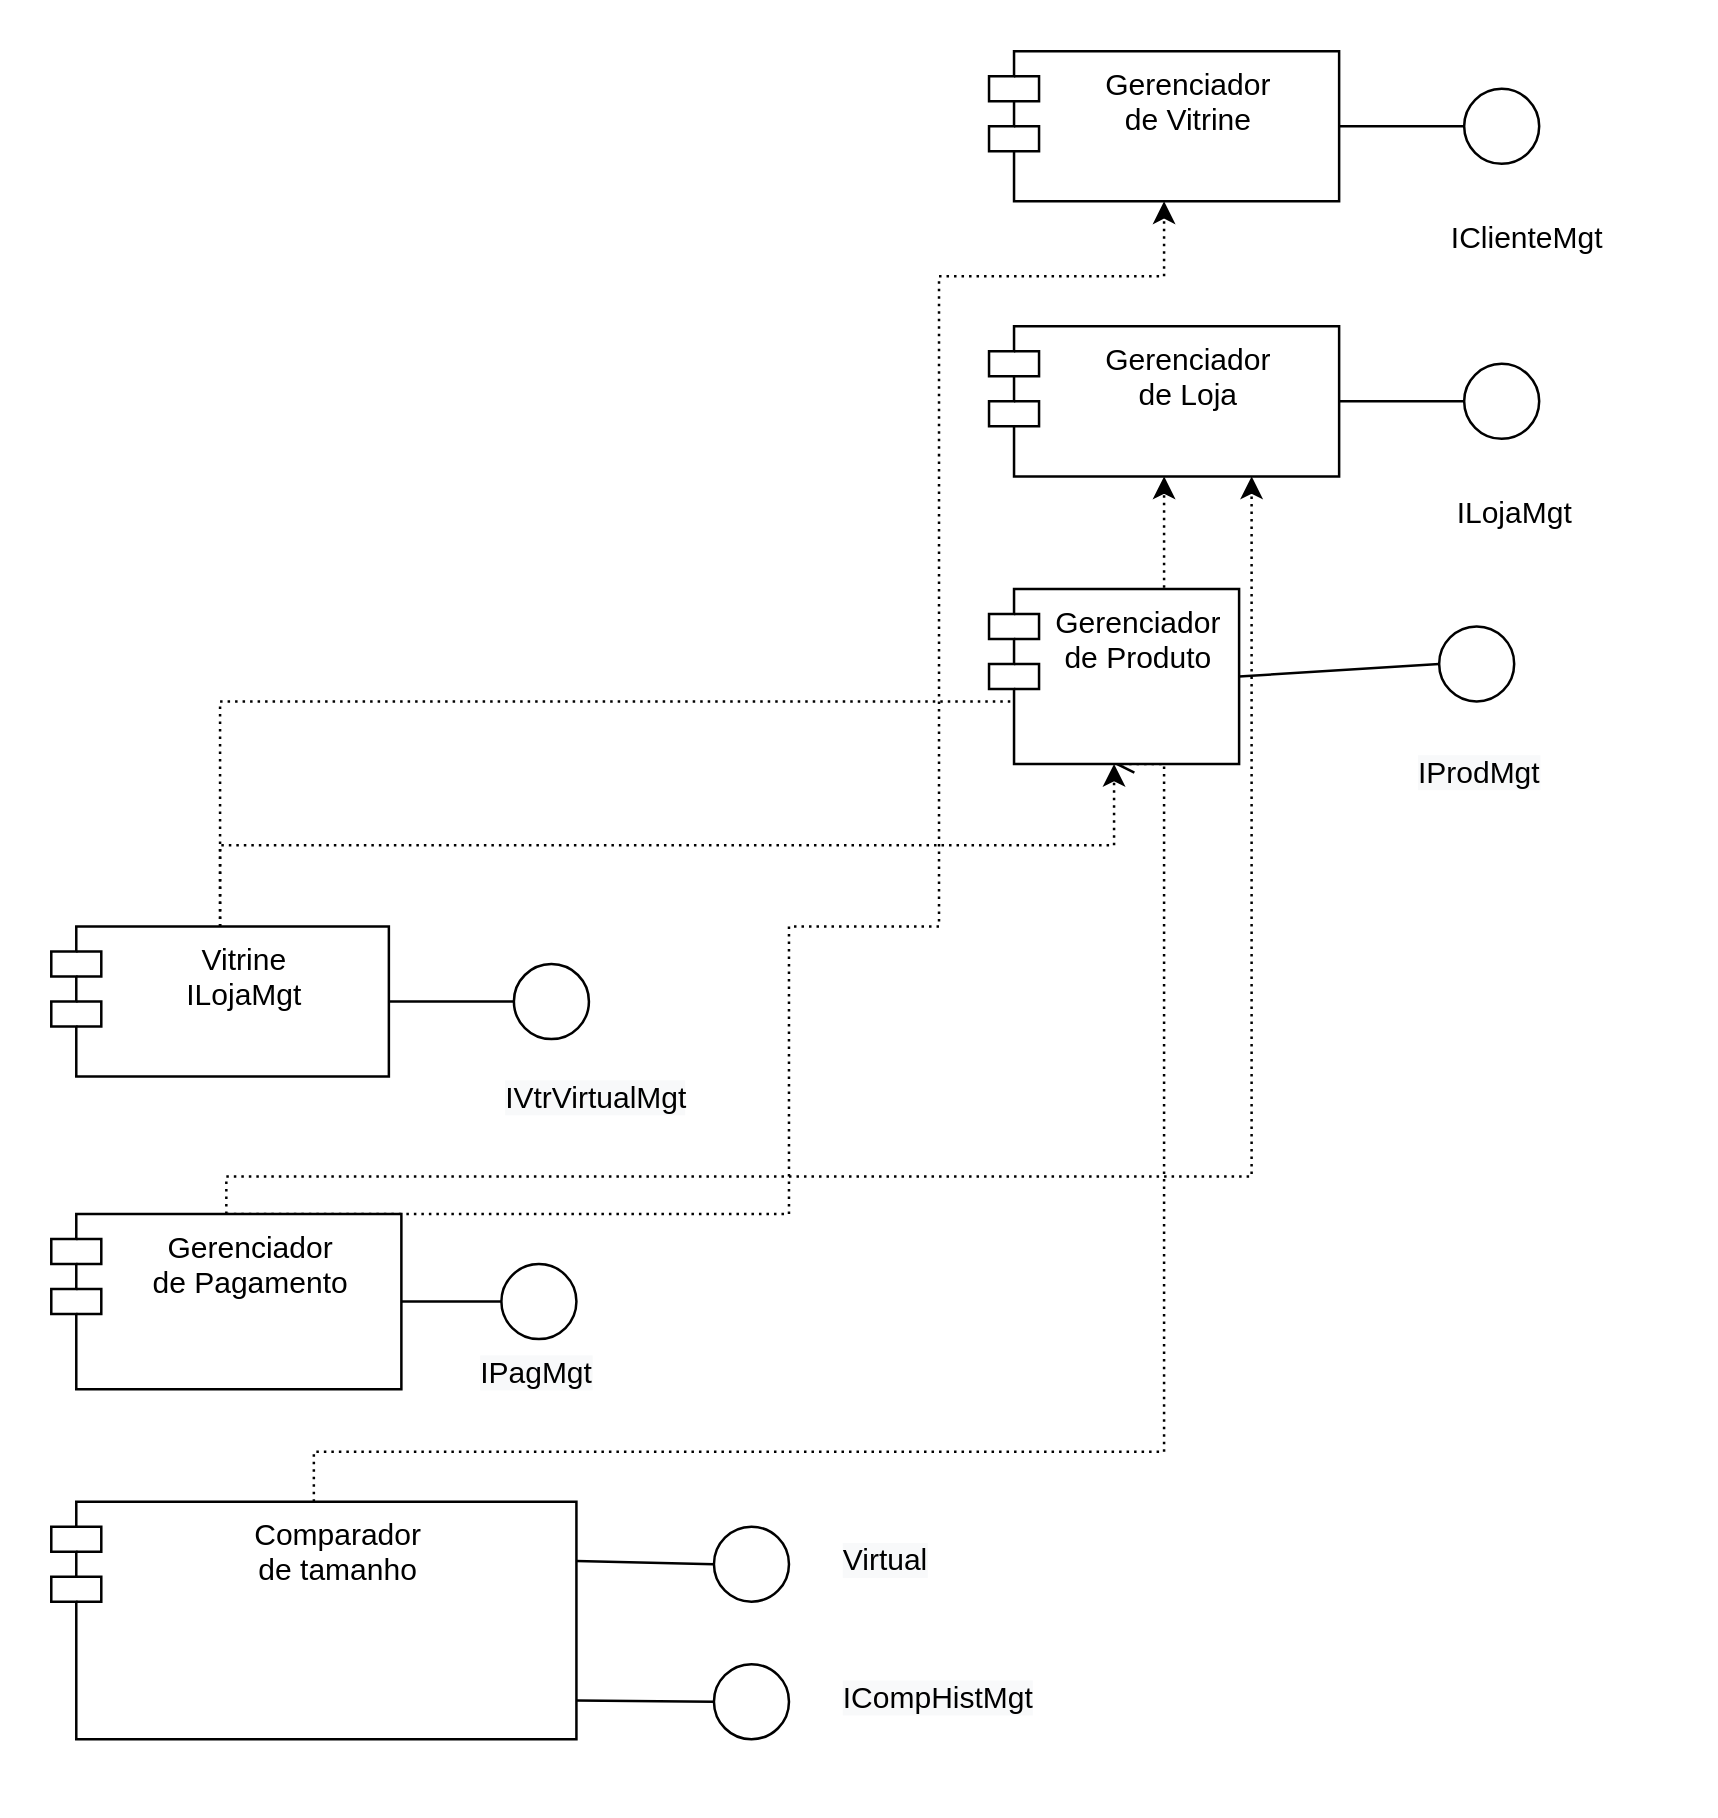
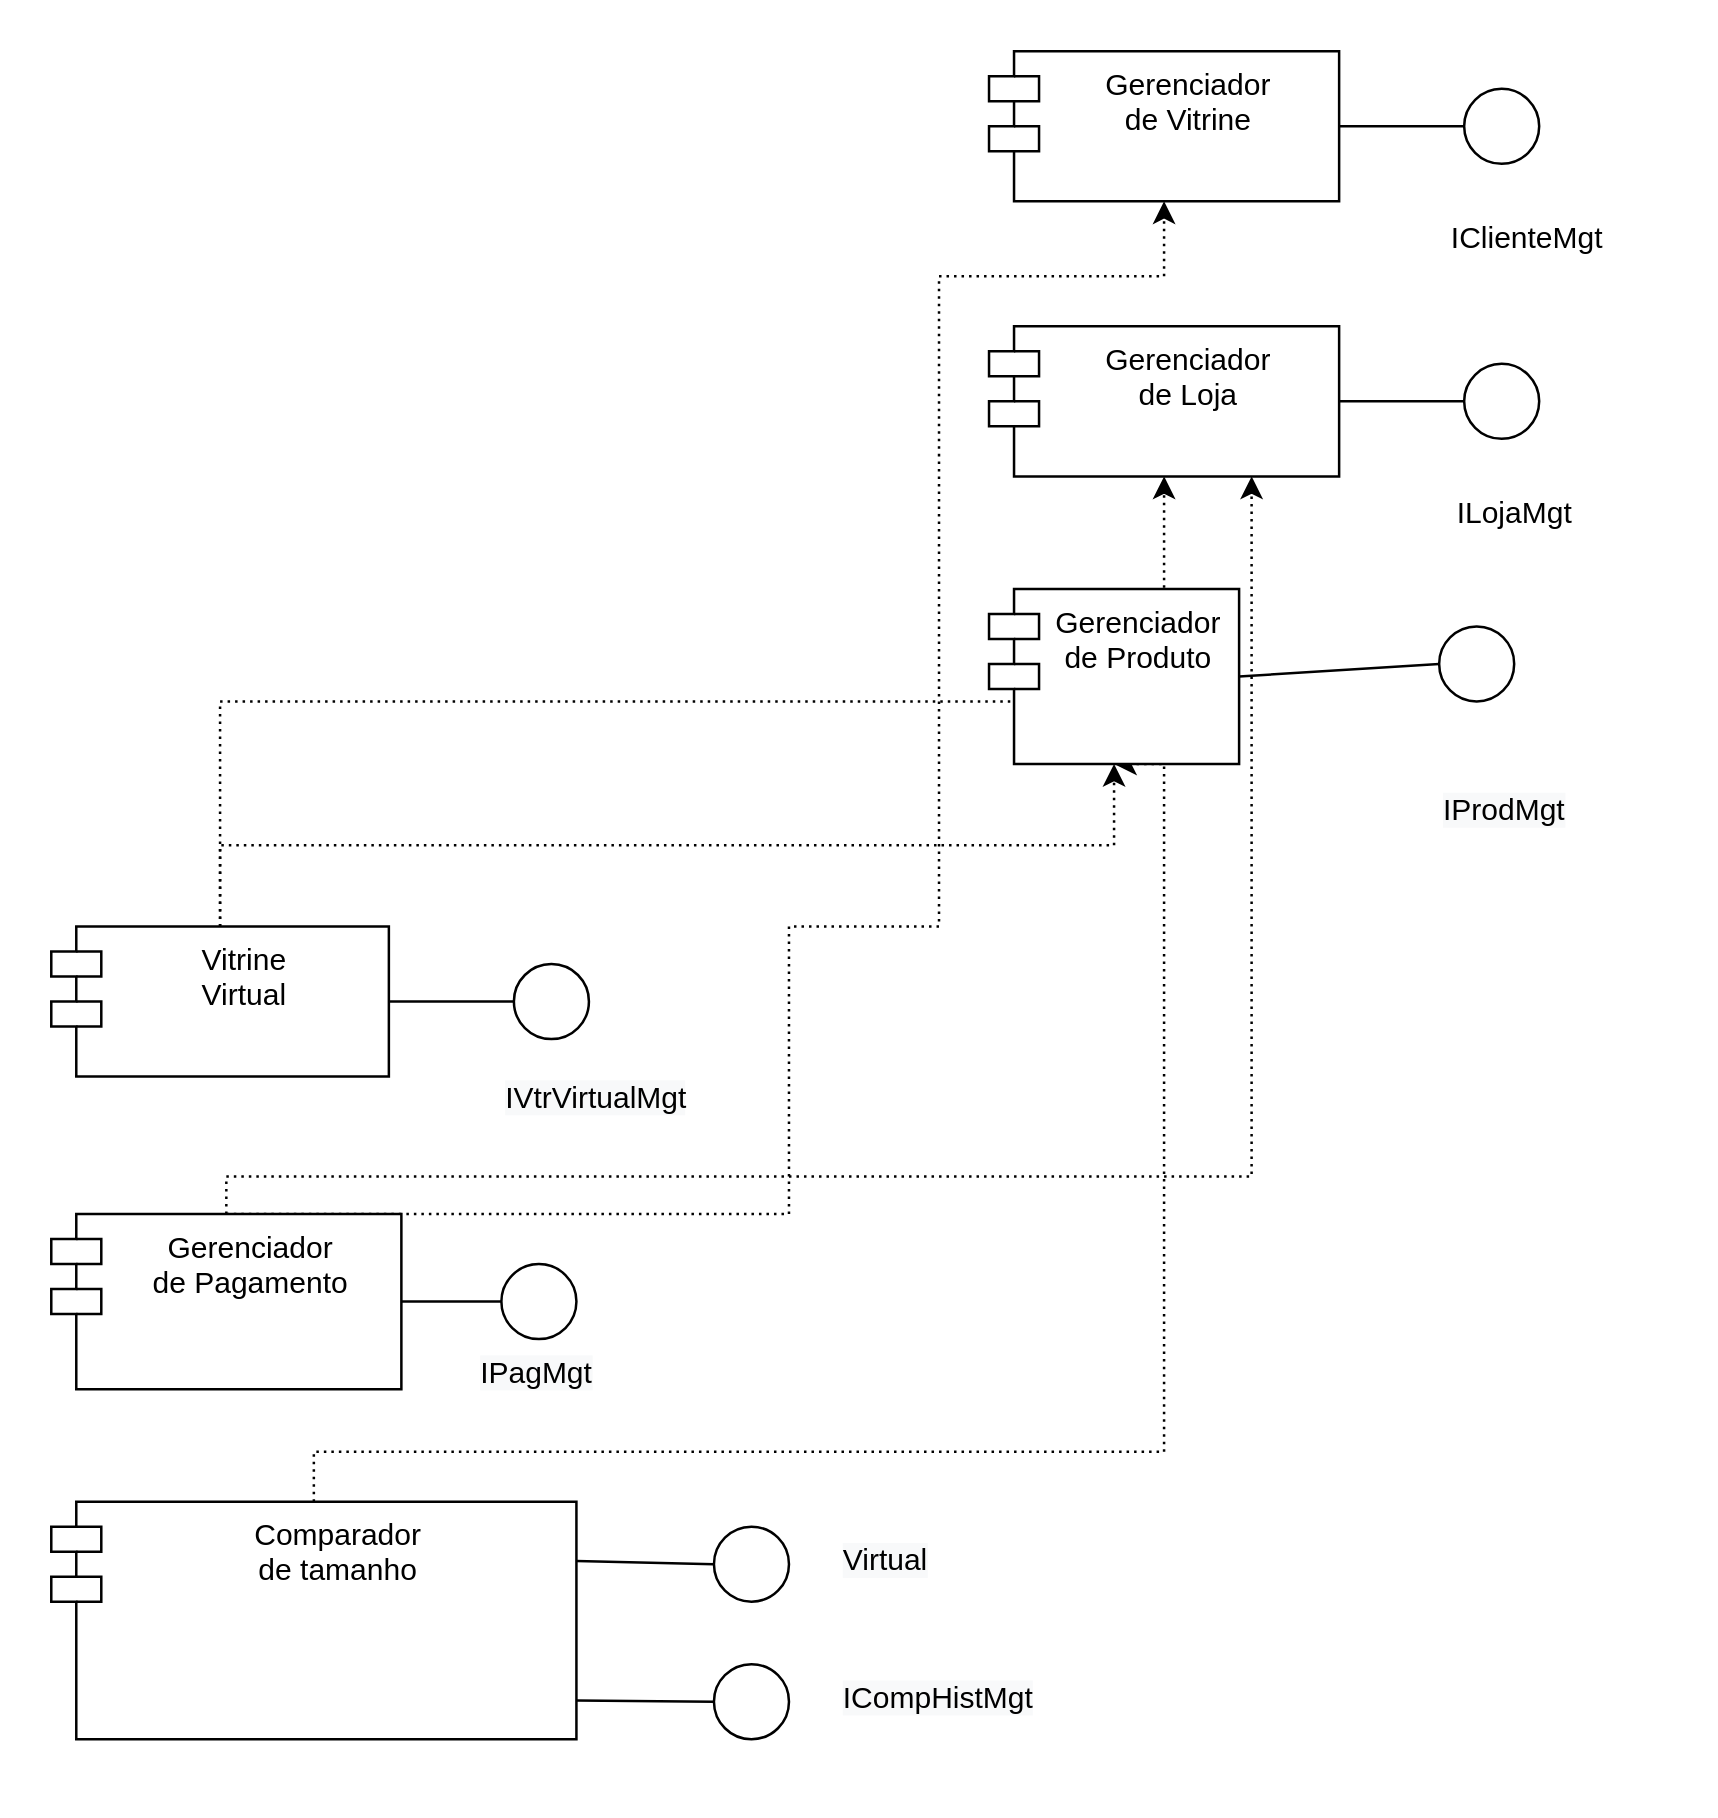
edge "Comparador de tamanho" -> "Gerenciador de Produto": arrowhead open -> classic
node "IProdMgt": moved (1539, 789) -> (1564, 826)
node "Vitrine ILojaMgt": label "Vitrine ILojaMgt" -> "Vitrine Virtual"
